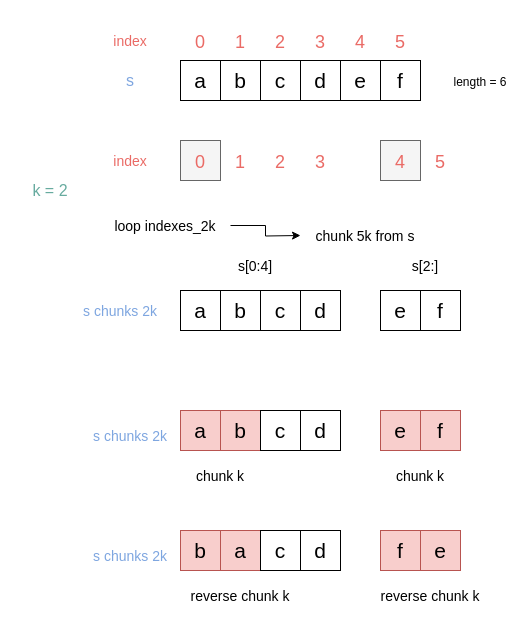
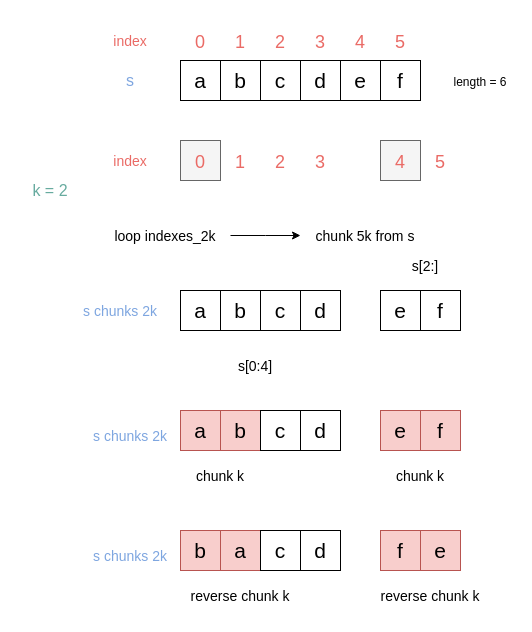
node "loop indexes_2k": moved (166, 226) -> (166, 236)
node "s[0:4]": moved (256, 266) -> (256, 366)
